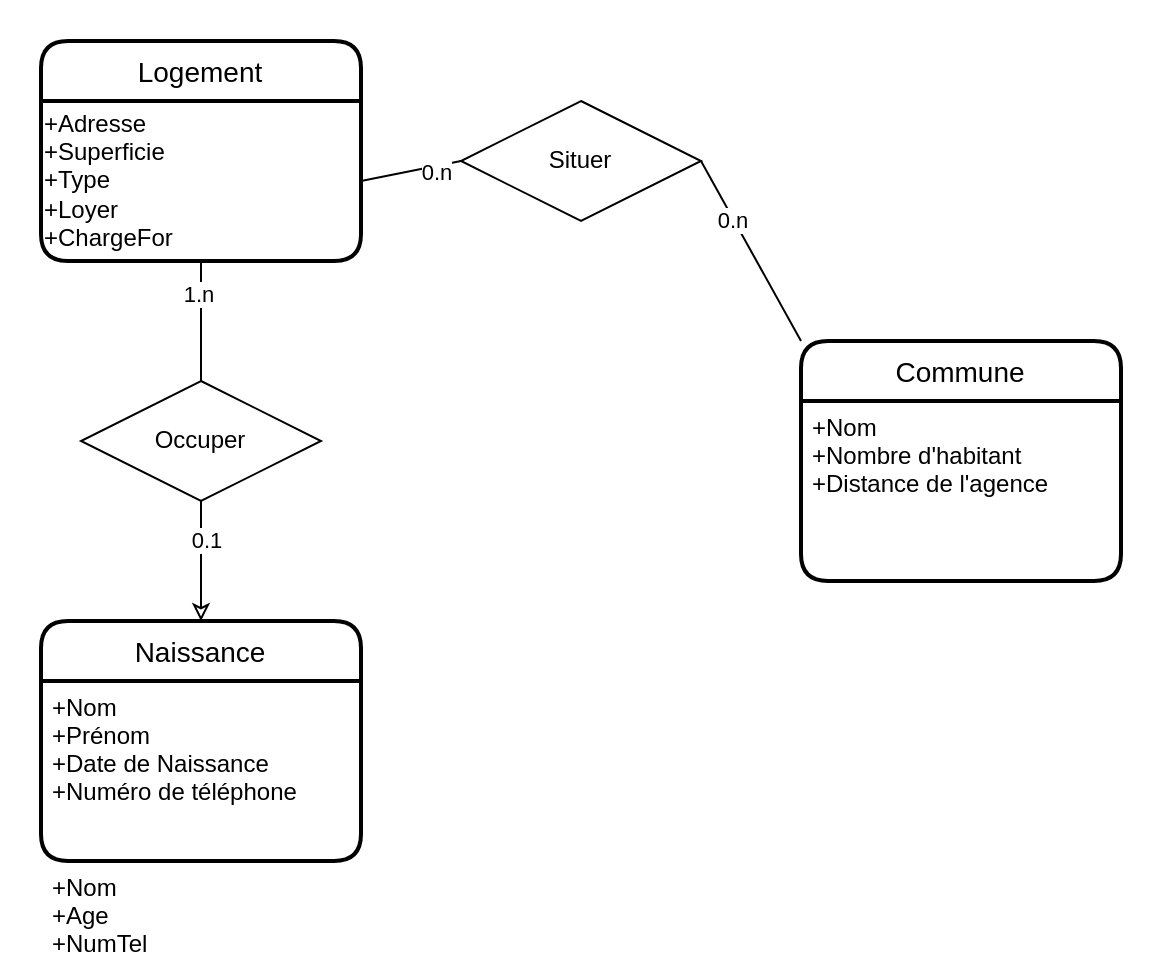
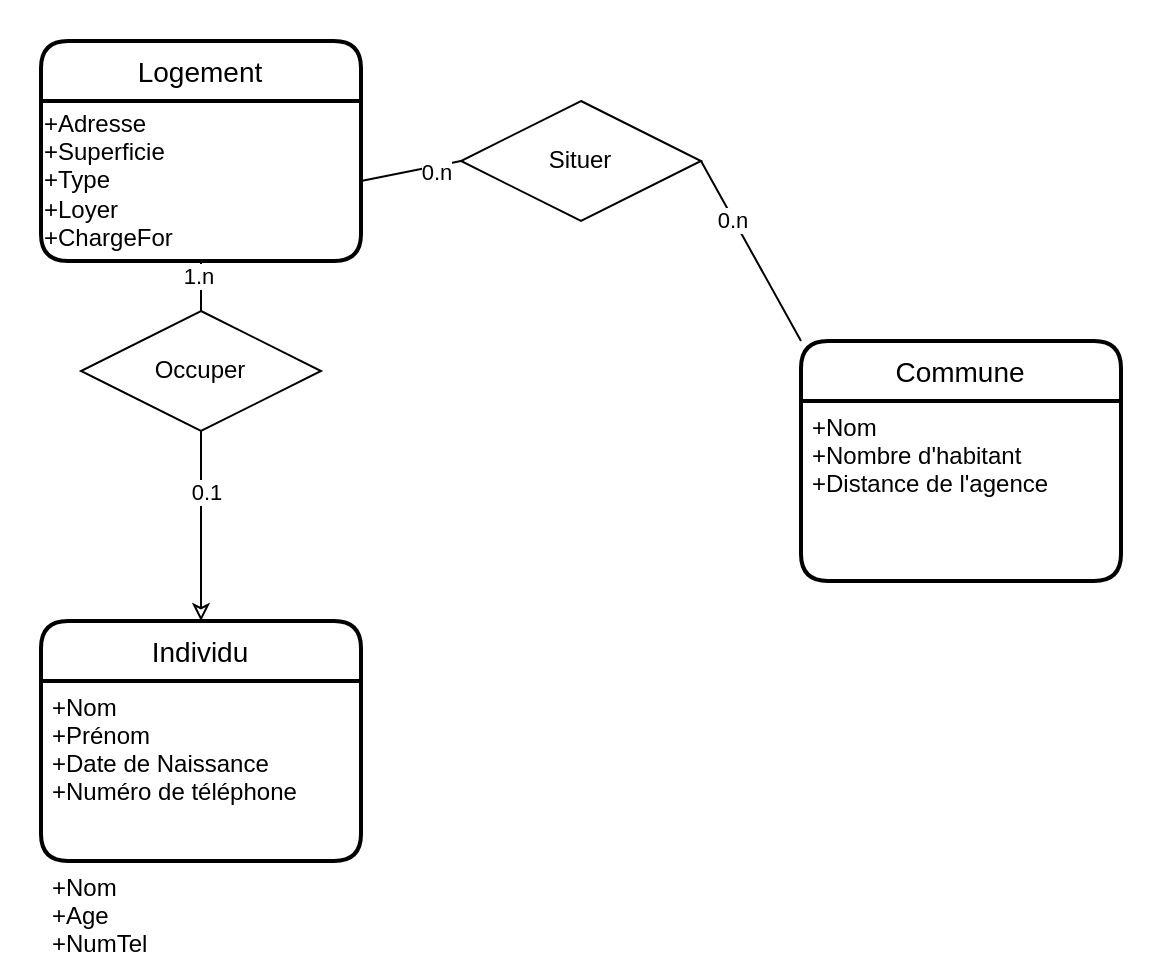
node "Occuper": moved (201, 441) -> (201, 371)
node "Naissance": label "Naissance" -> "Individu"
